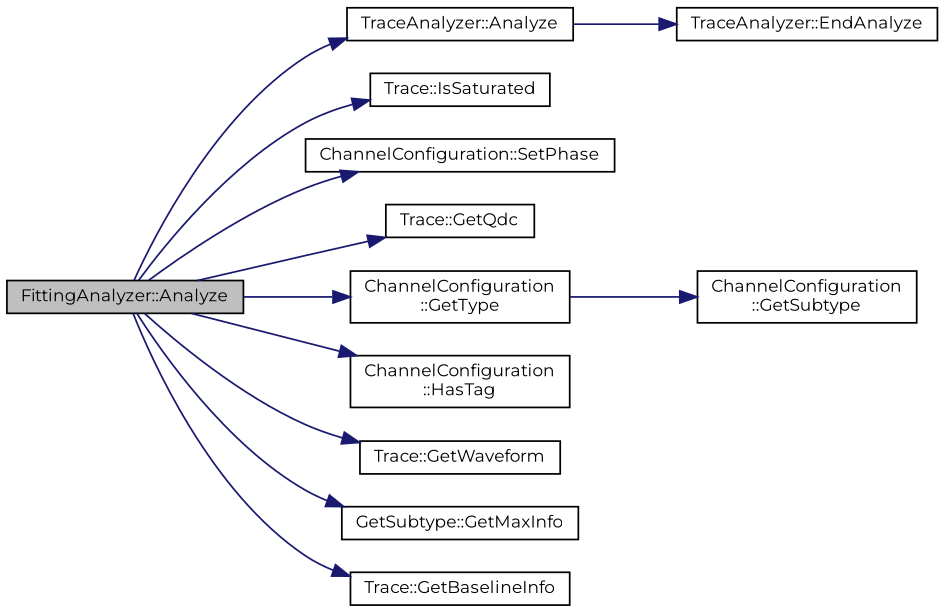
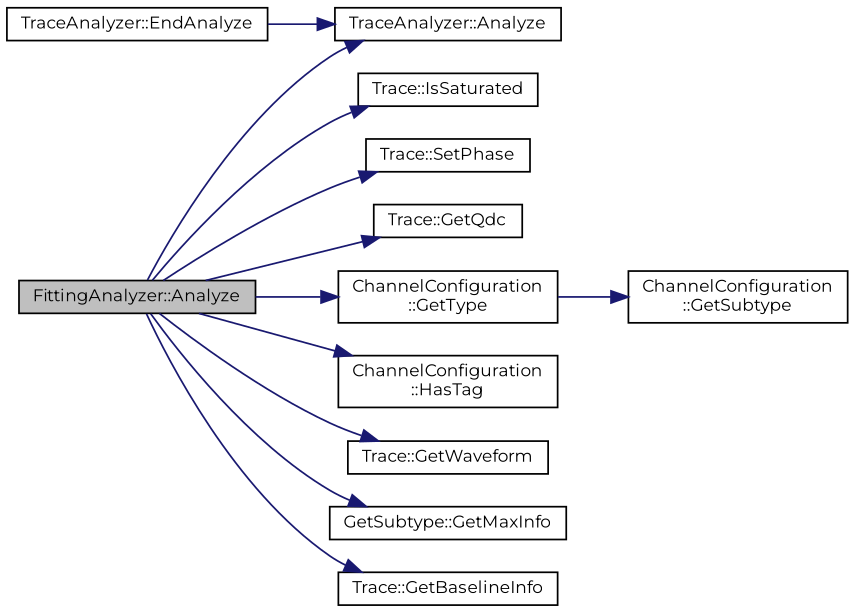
edge "TraceAnalyzer::Analyze" -> "TraceAnalyzer::EndAnalyze": reversed
node "ChannelConfiguration::SetPhase": label "ChannelConfiguration::SetPhase" -> "Trace::SetPhase"
